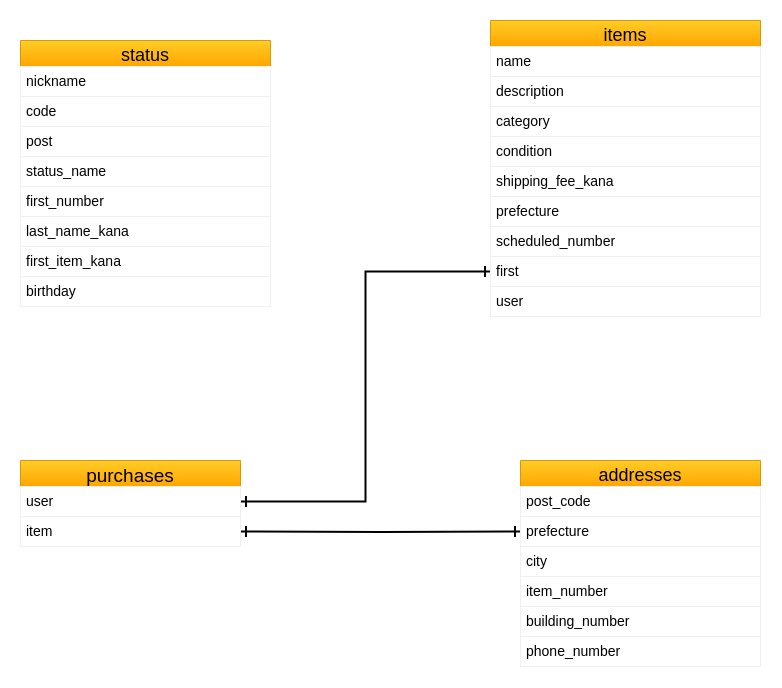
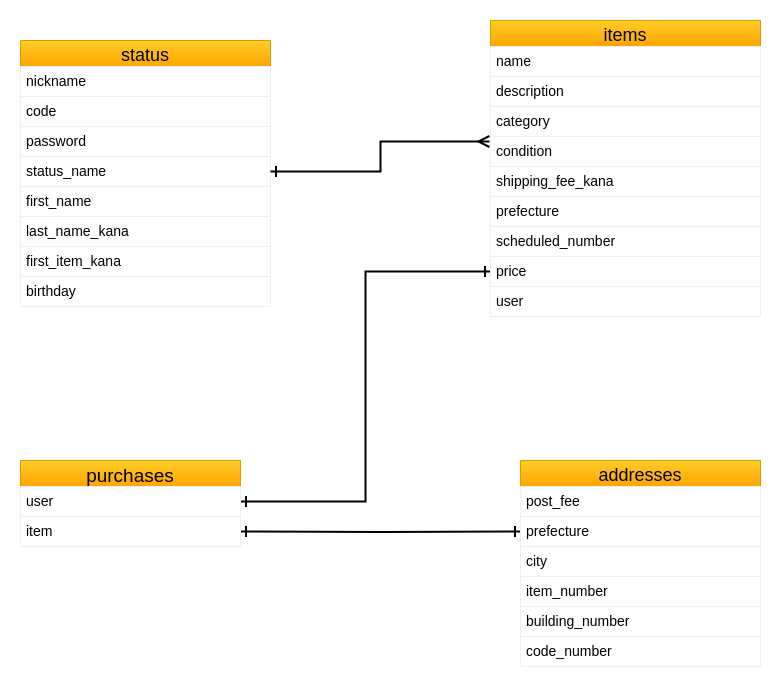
node "post": label "post" -> "password"
edge "condition" -- "status_name": added
node "first_number": label "first_number" -> "first_name"
node "first": label "first" -> "price"
node "post_code": label "post_code" -> "post_fee"
node "phone_number": label "phone_number" -> "code_number"
